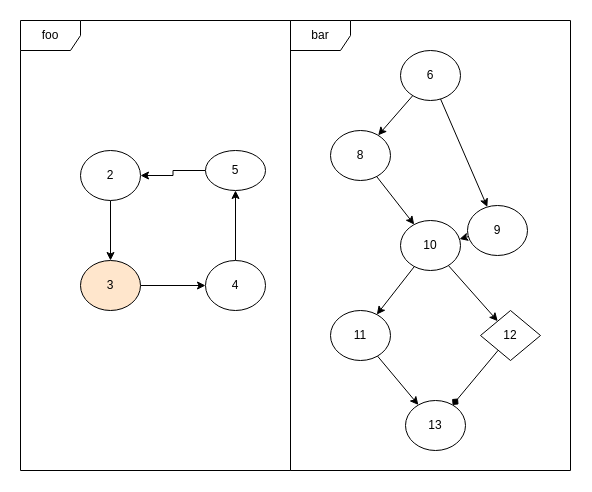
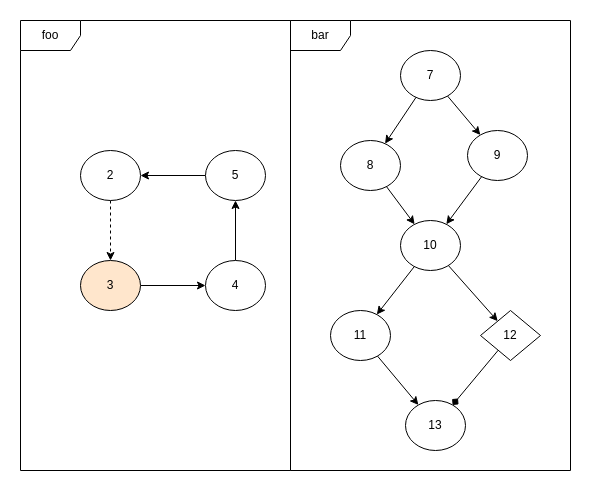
node "6": label "6" -> "7"
node "8": moved (361, 156) -> (371, 166)
node "5": size 60x40 -> 60x50
edge "2" -> "3": style solid -> dashed
node "9": moved (498, 231) -> (498, 156)
